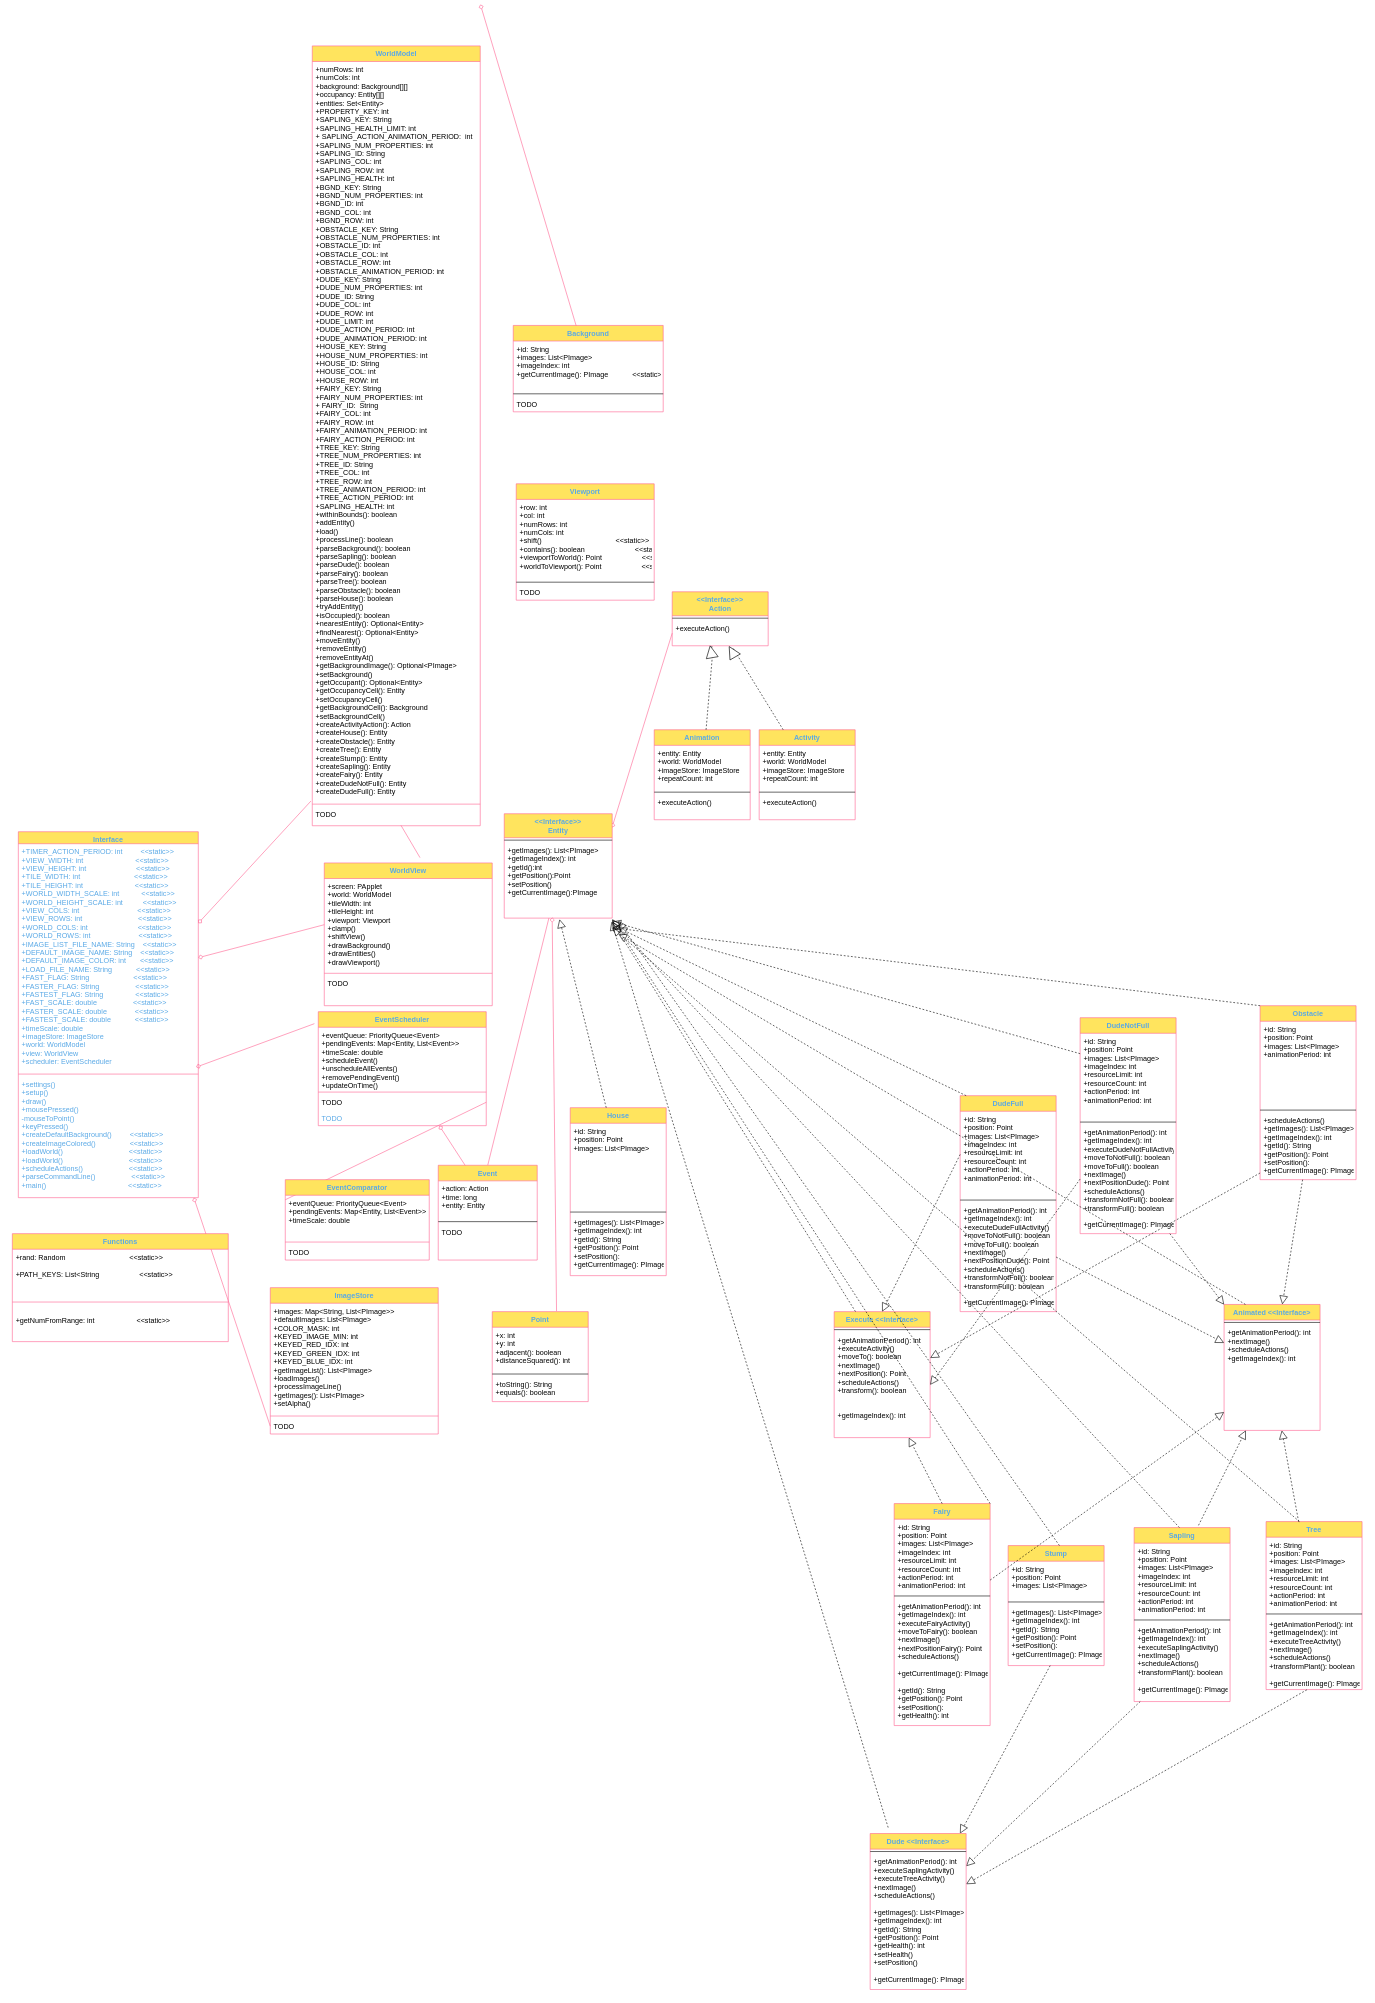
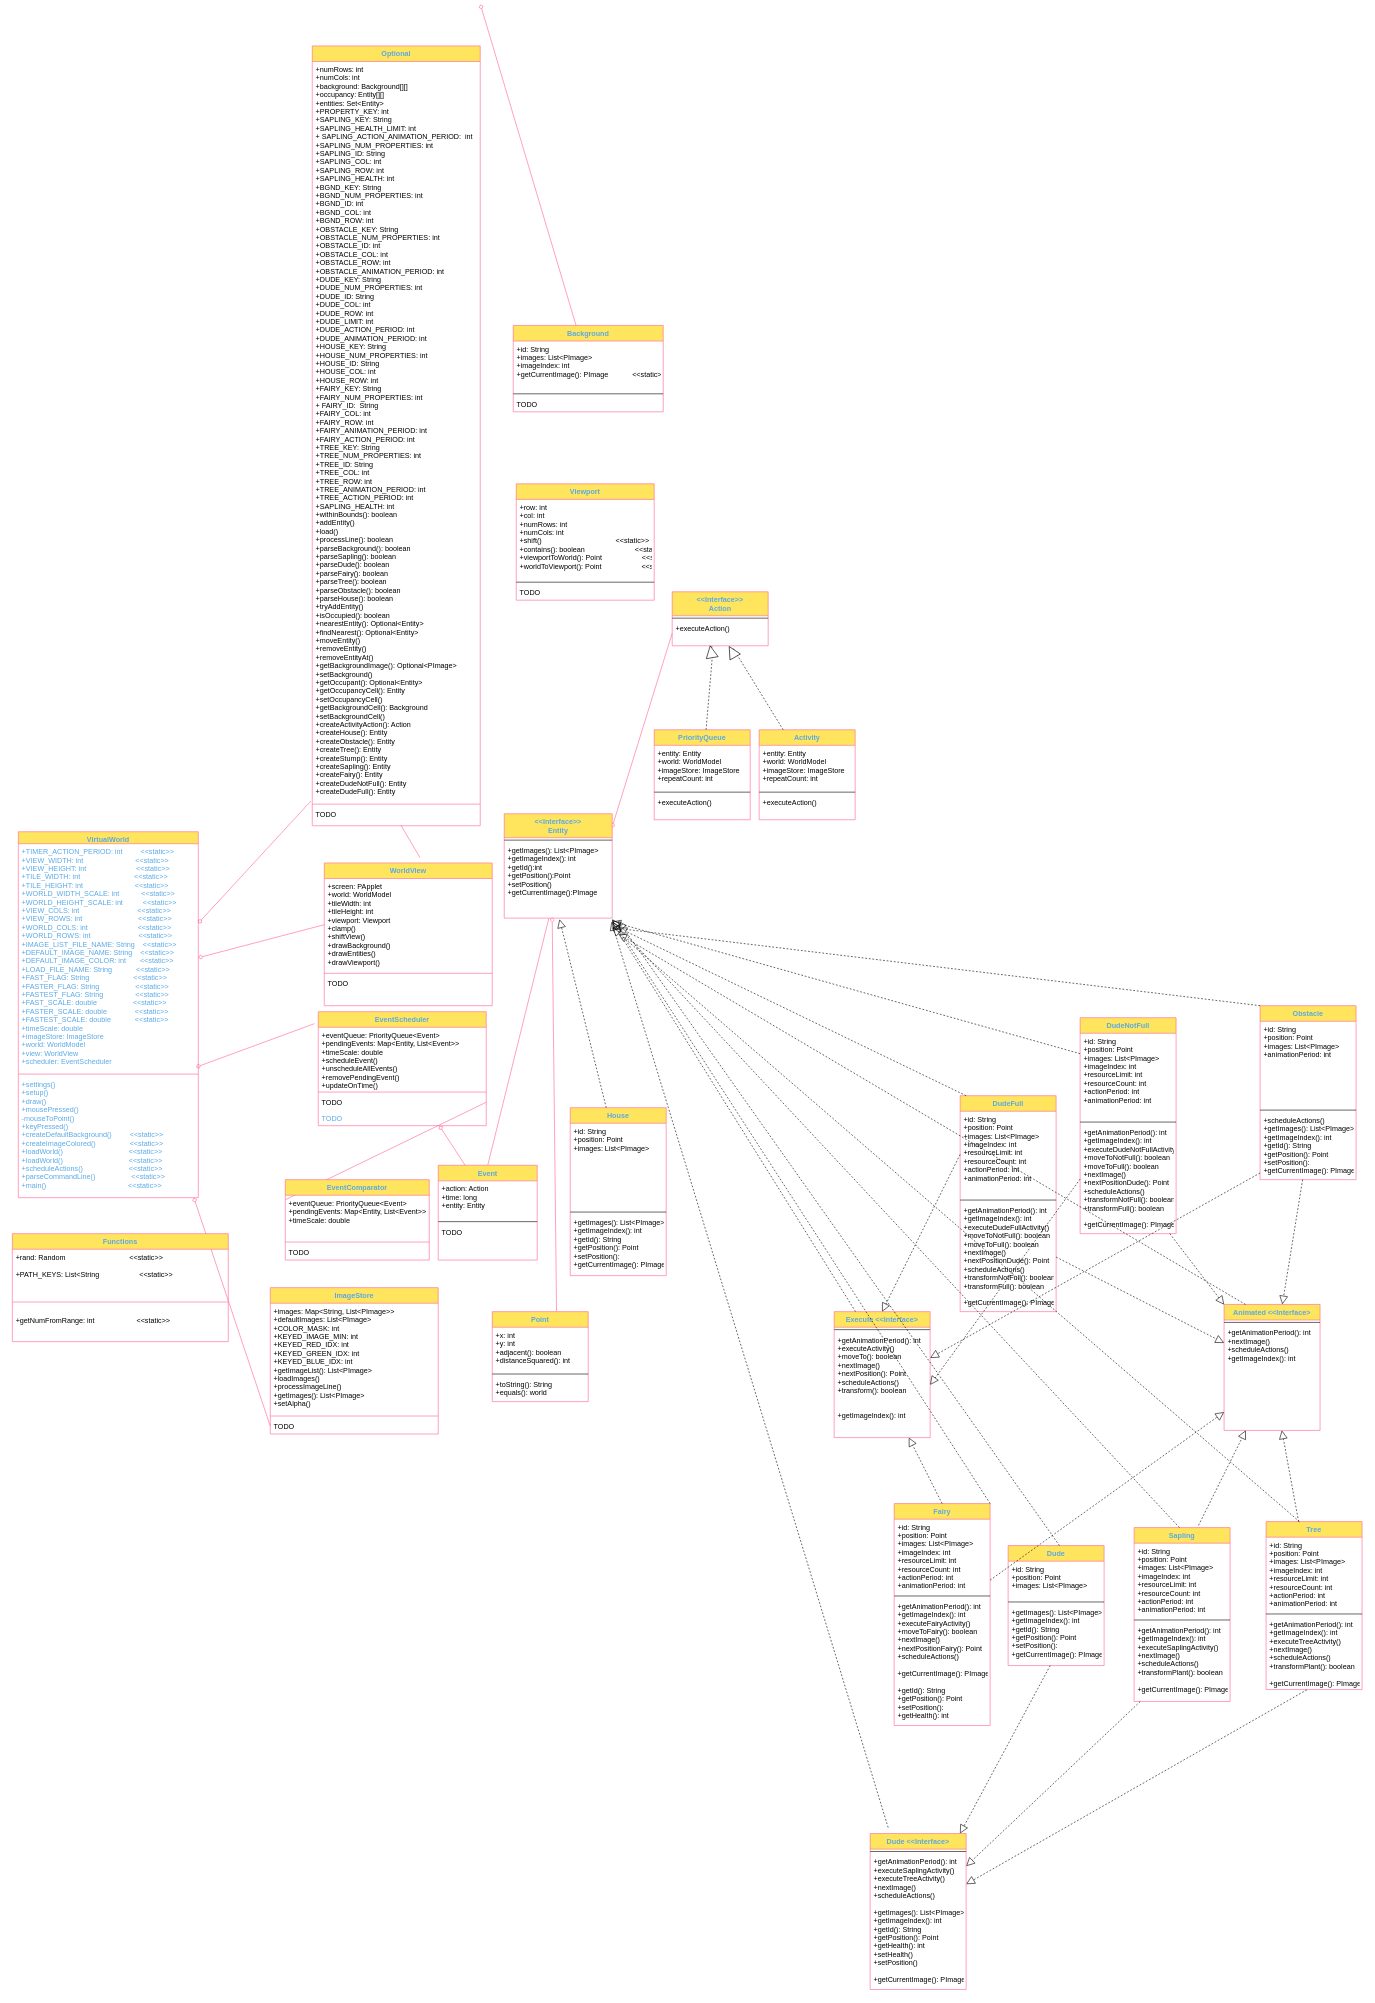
node "WorldModel": label "WorldModel" -> "Optional"
node "Animation": label "Animation" -> "PriorityQueue"
node "Interface": label "Interface" -> "VirtualWorld"
node "+toString(): String +equals(): boolean": label "+toString(): String +equals(): boolean" -> "+toString(): String +equals(): world"
node "Stump": label "Stump" -> "Dude"
